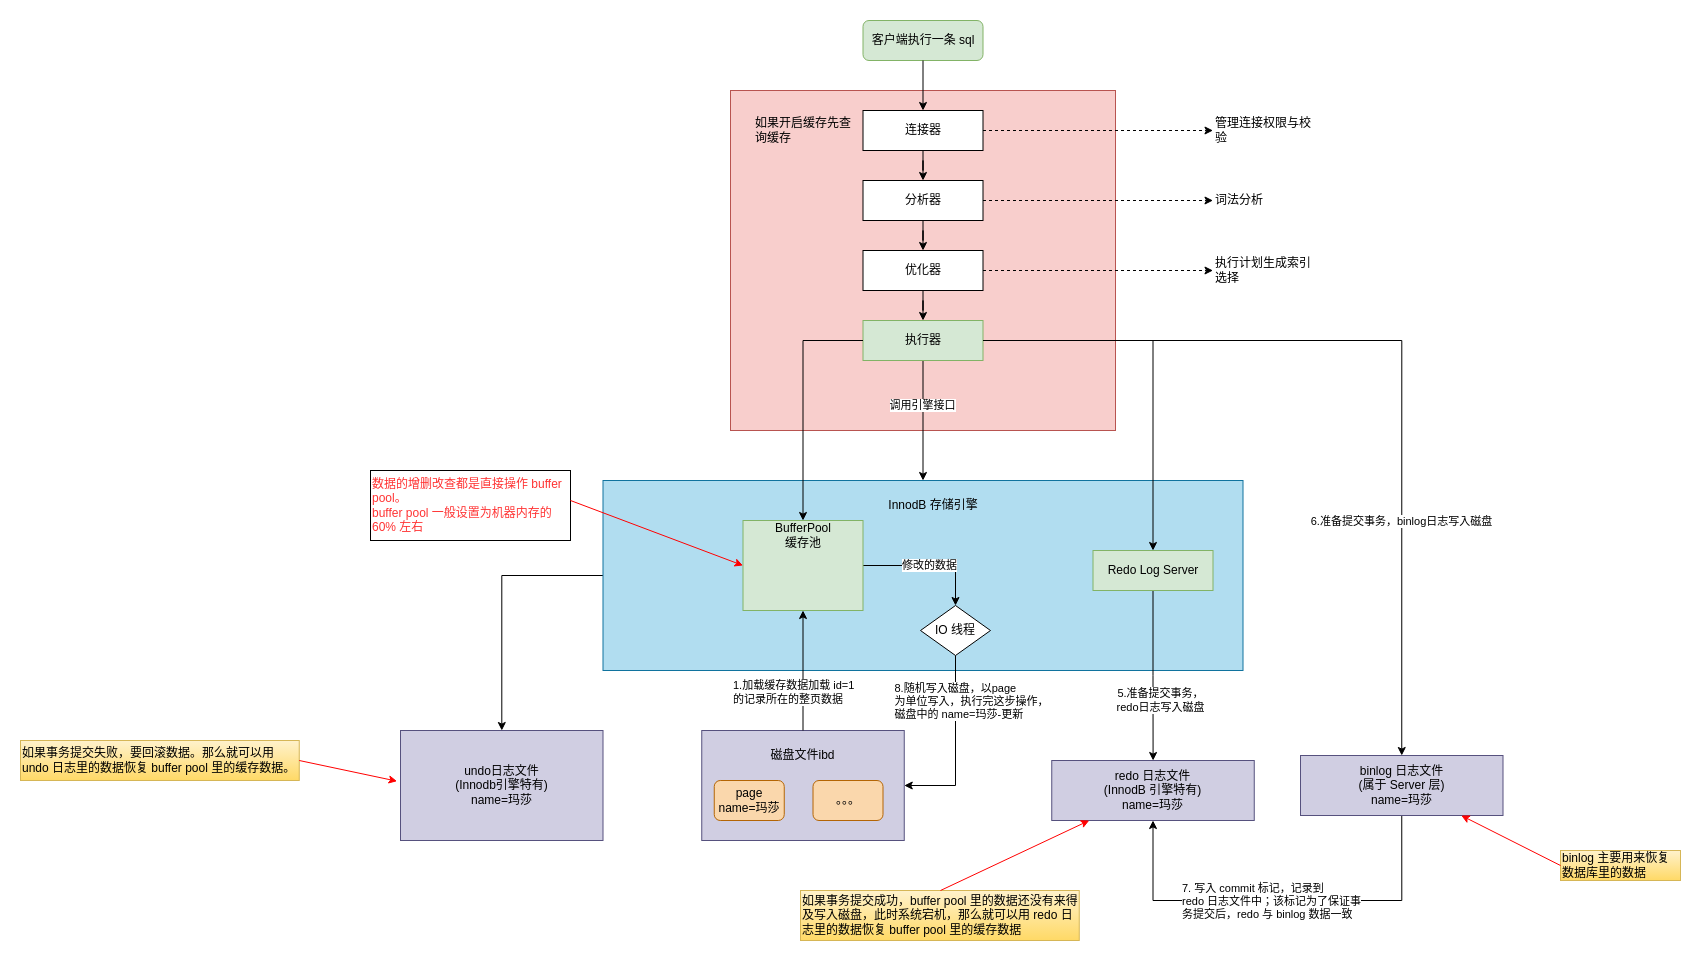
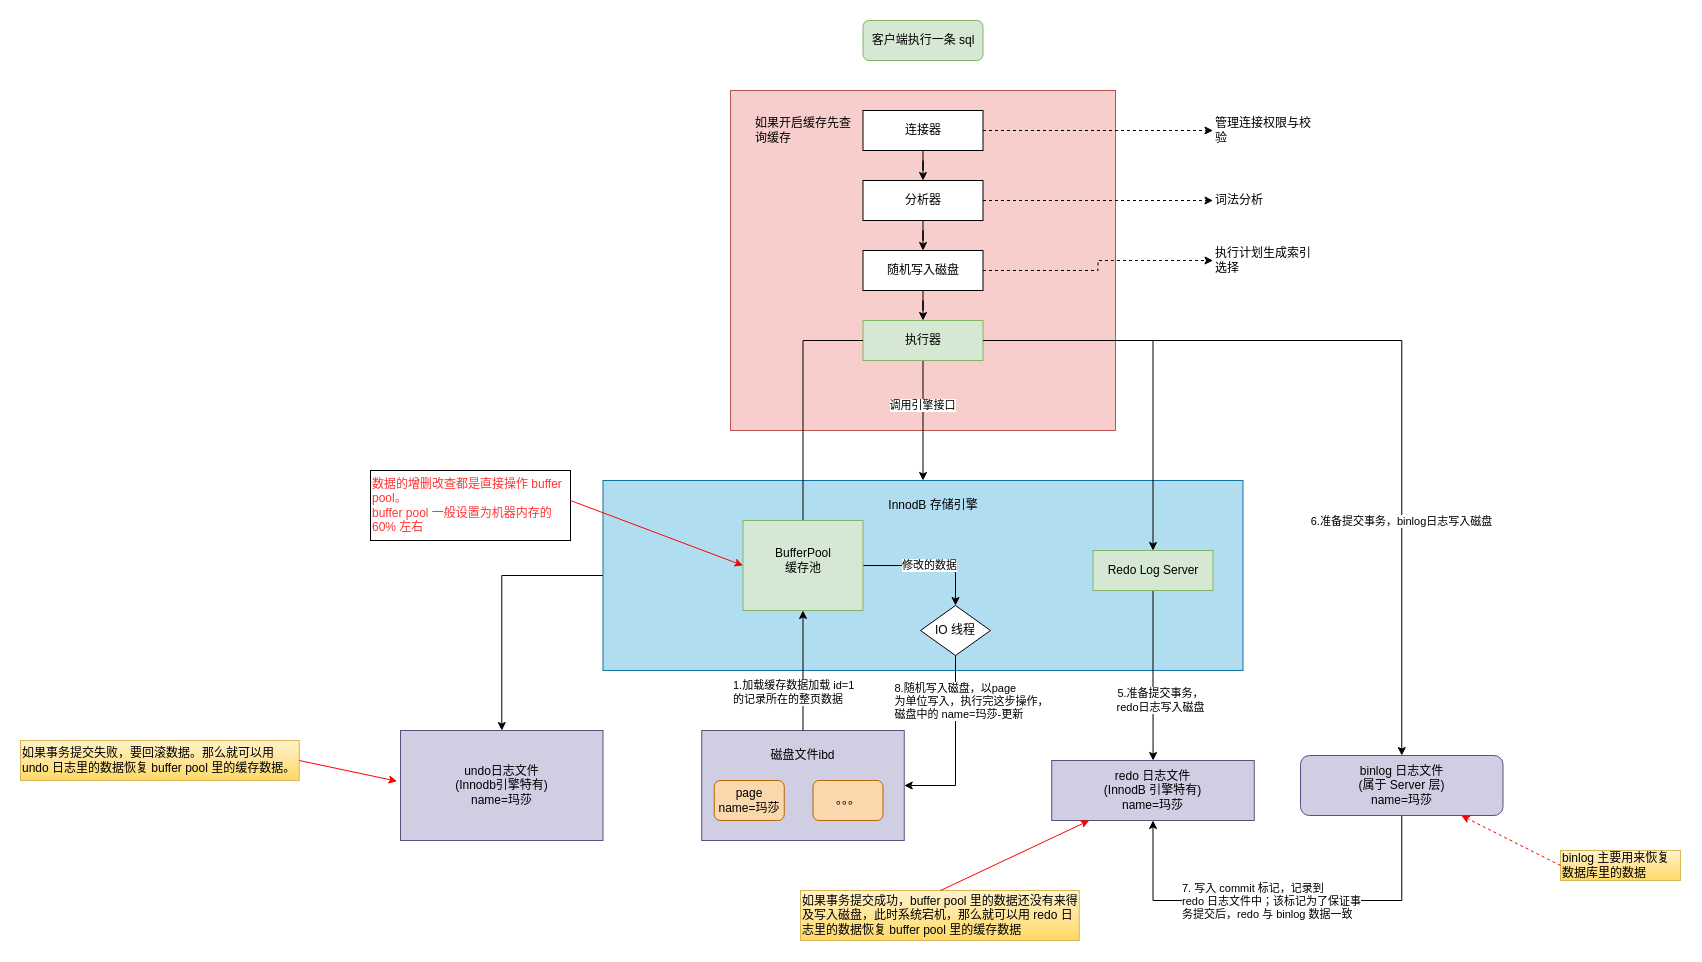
edge "客户端执行一条 sql" -> "连接器": removed
node "优化器": label "优化器" -> "随机写入磁盘"
node "执行计划生成索引选择": moved (1263, 271) -> (1263, 261)
node "BufferPool缓存池": moved (803, 536) -> (803, 561)
node "binlog 日志文件 (属于 Server 层) name=玛莎": shape rectangle -> rounded rectangle
edge "binlog 主要用来恢复数据库里的数据" -> "binlog 日志文件 (属于 Server 层) name=玛莎": style solid -> dashed
